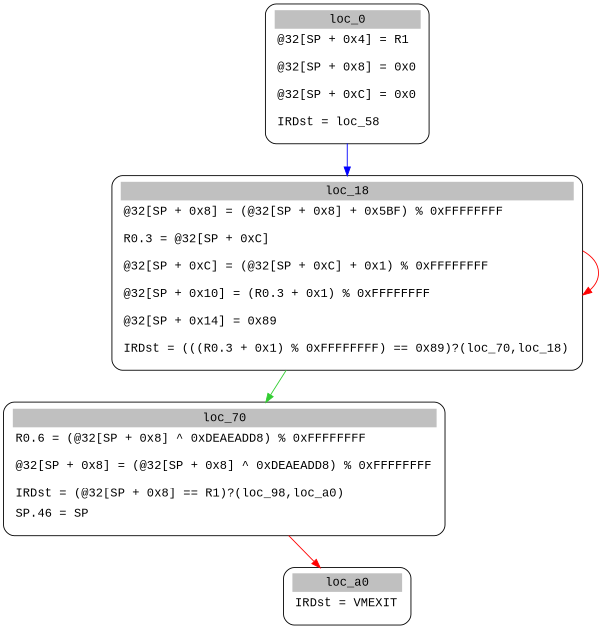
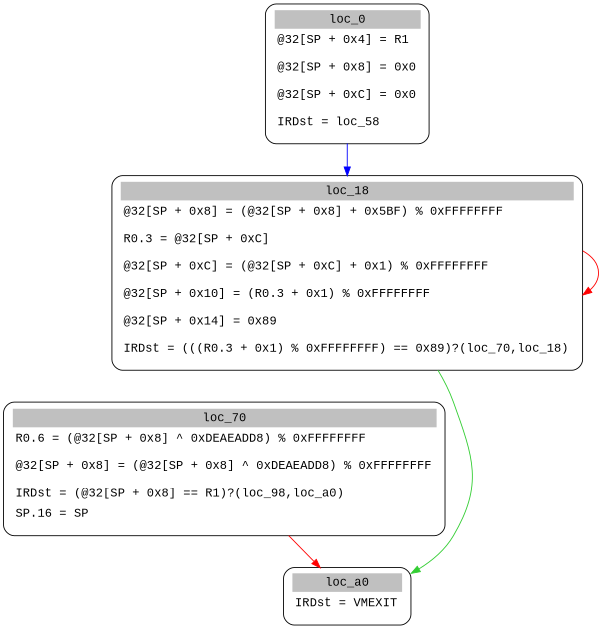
edge "loc_18" -> "loc_70": now "loc_18" -> "loc_a0"
node "loc_70": text "SP.46 = SP" -> "SP.16 = SP"
